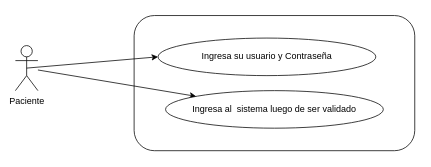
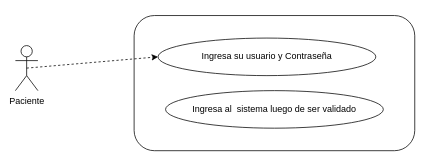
edge "Paciente" -> "Ingresa su usuario y Contraseña": style solid -> dashed
edge "Paciente" -> "Ingresa al sistema luego de ser validado": removed
